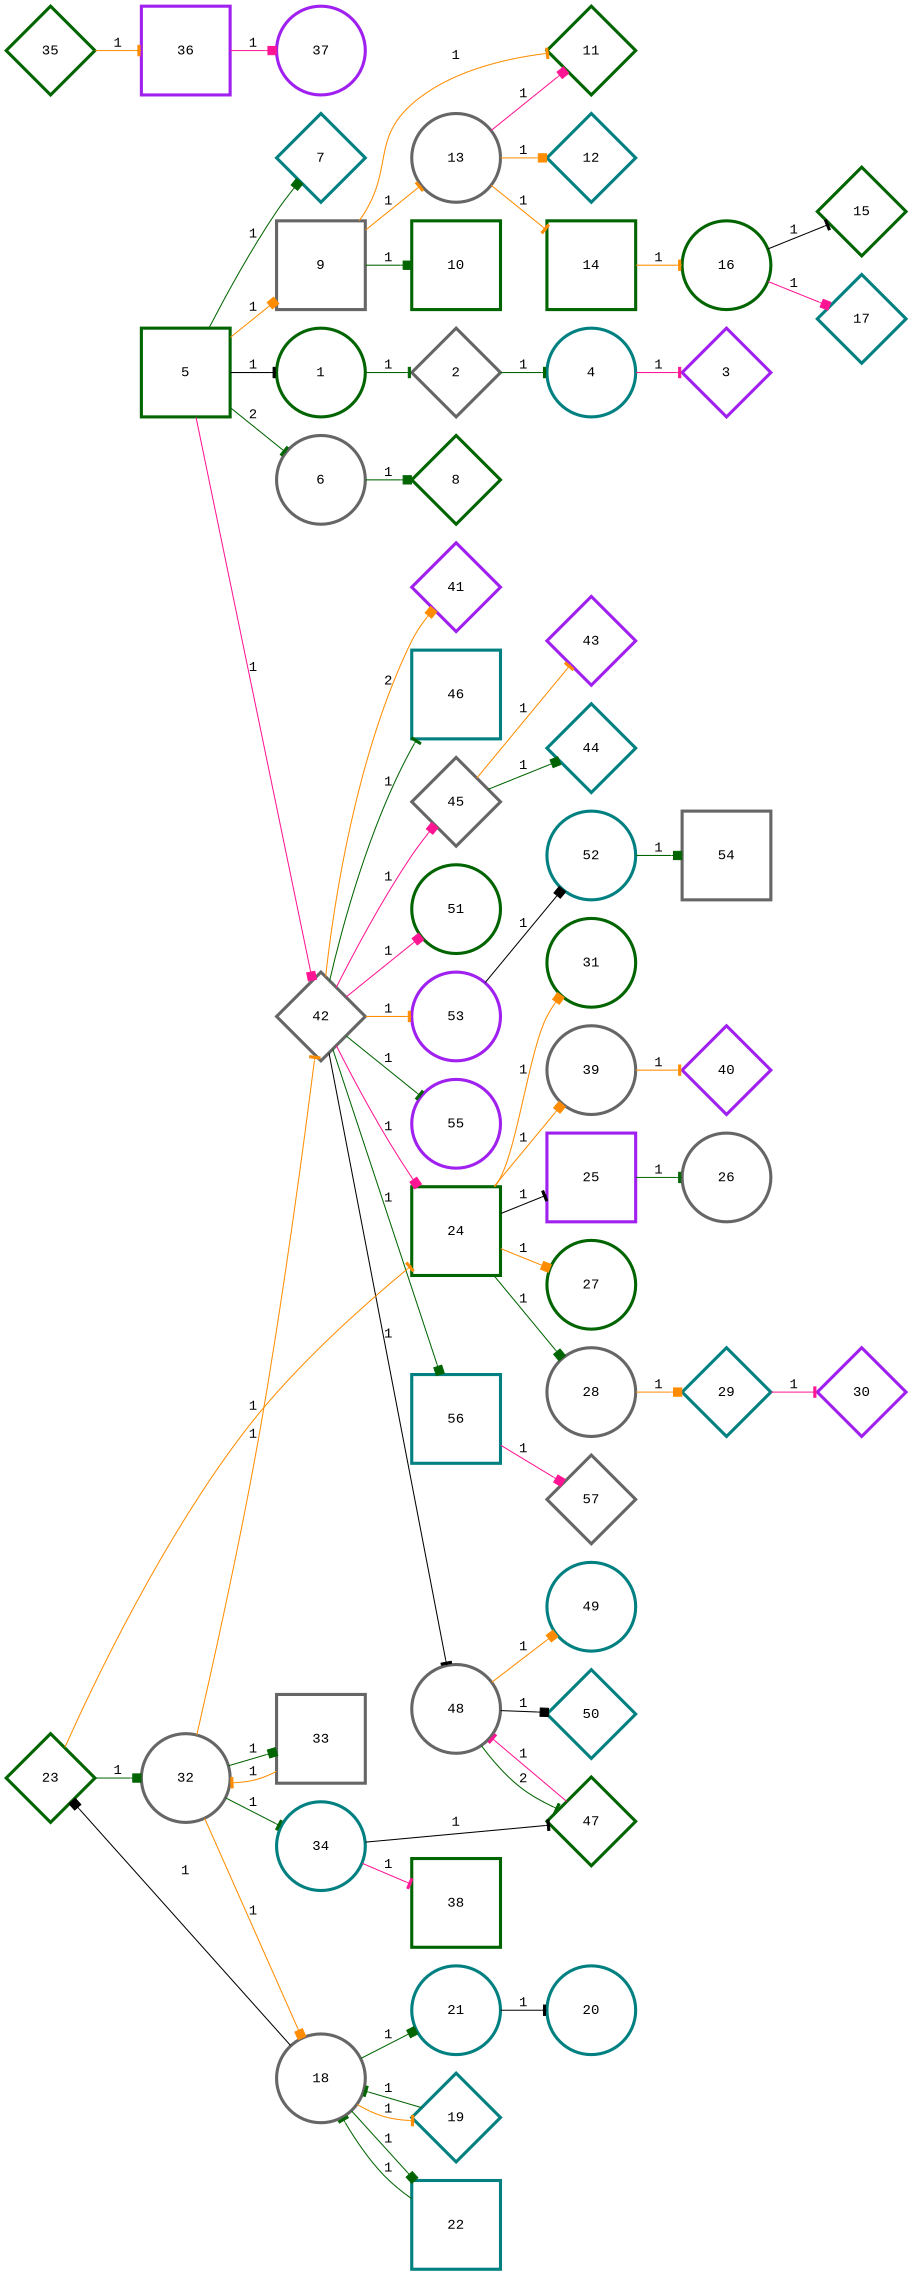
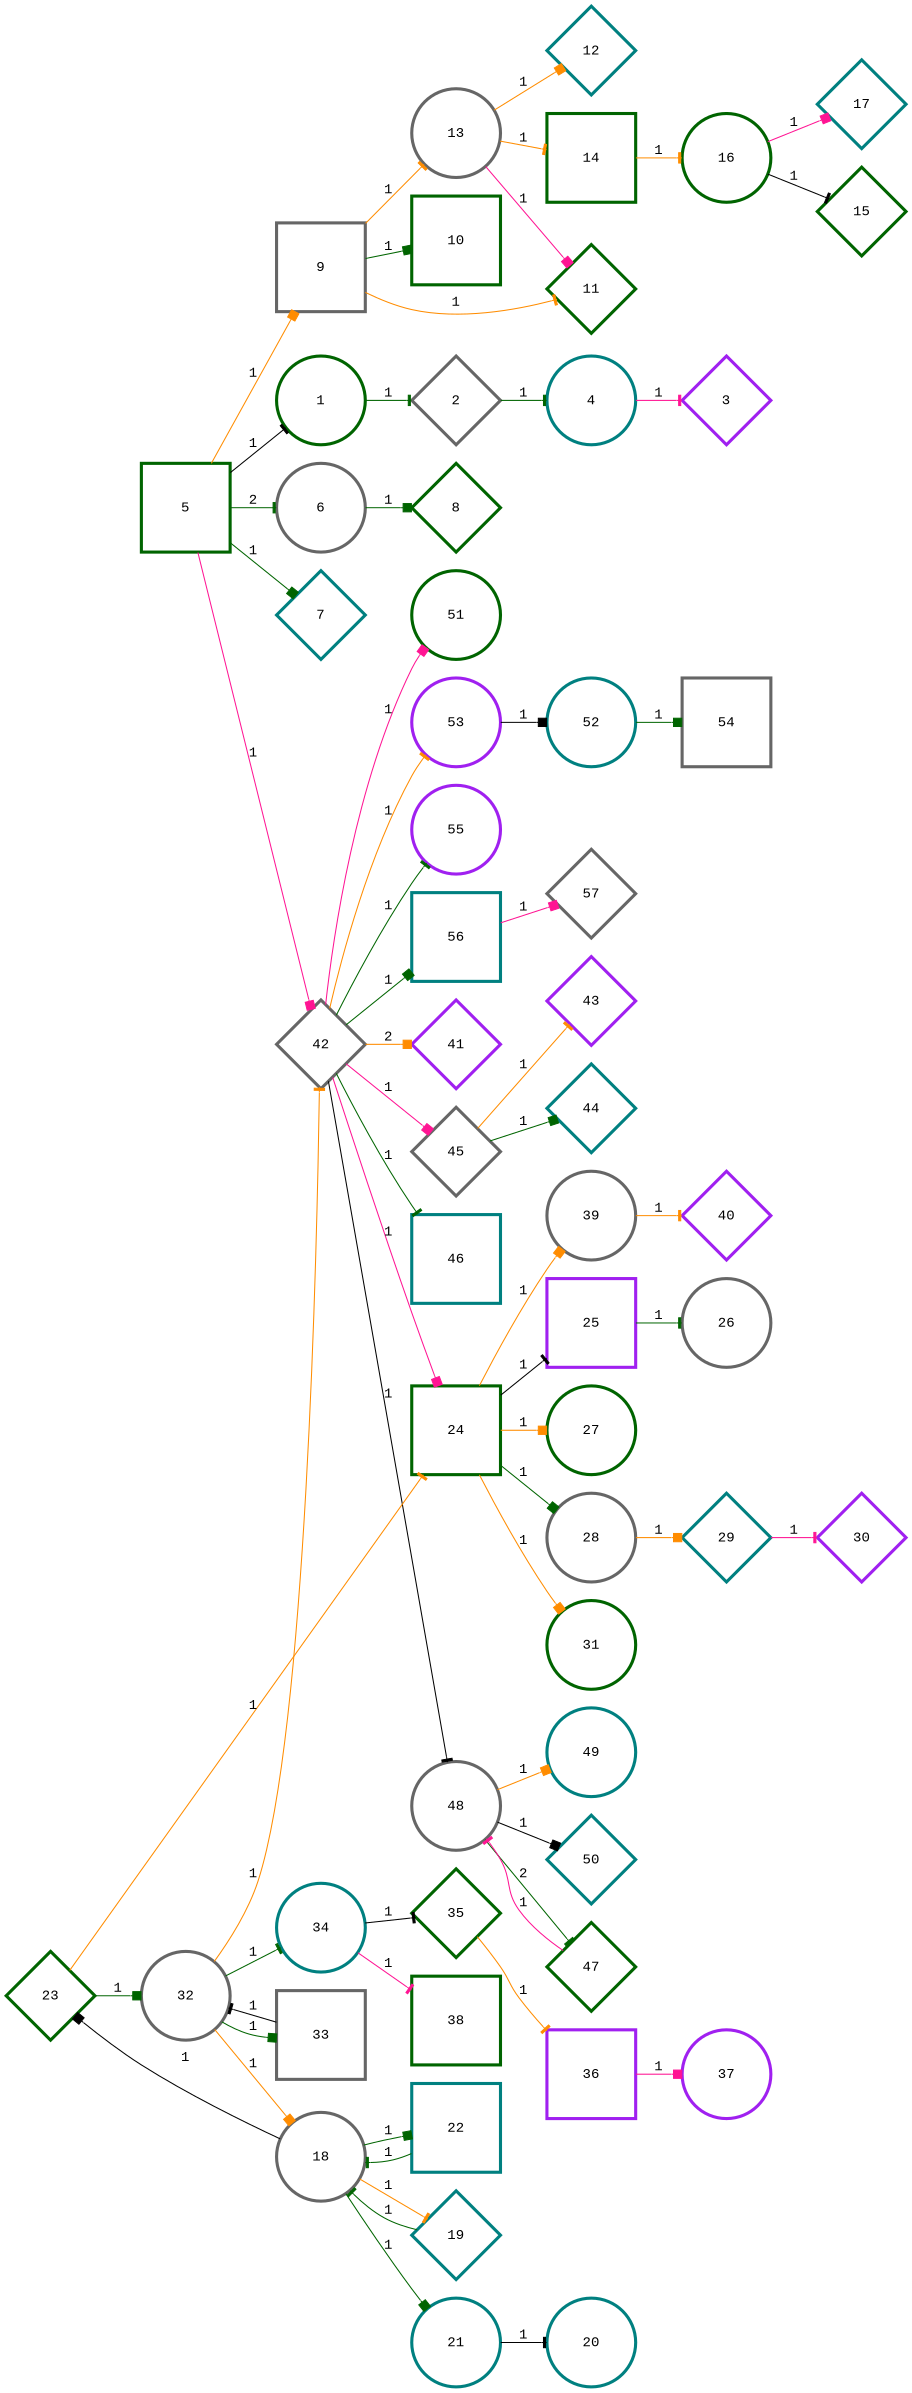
edge "33" -> "32": color darkorange -> black
edge "34" -> "47": now "34" -> "35"
